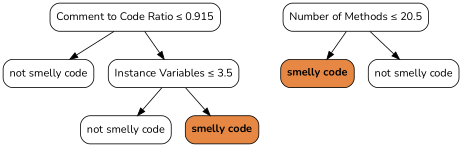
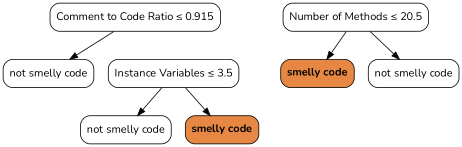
edge "Comment to Code Ratio ≤ 0.915" -> "Instance Variables ≤ 3.5": removed
